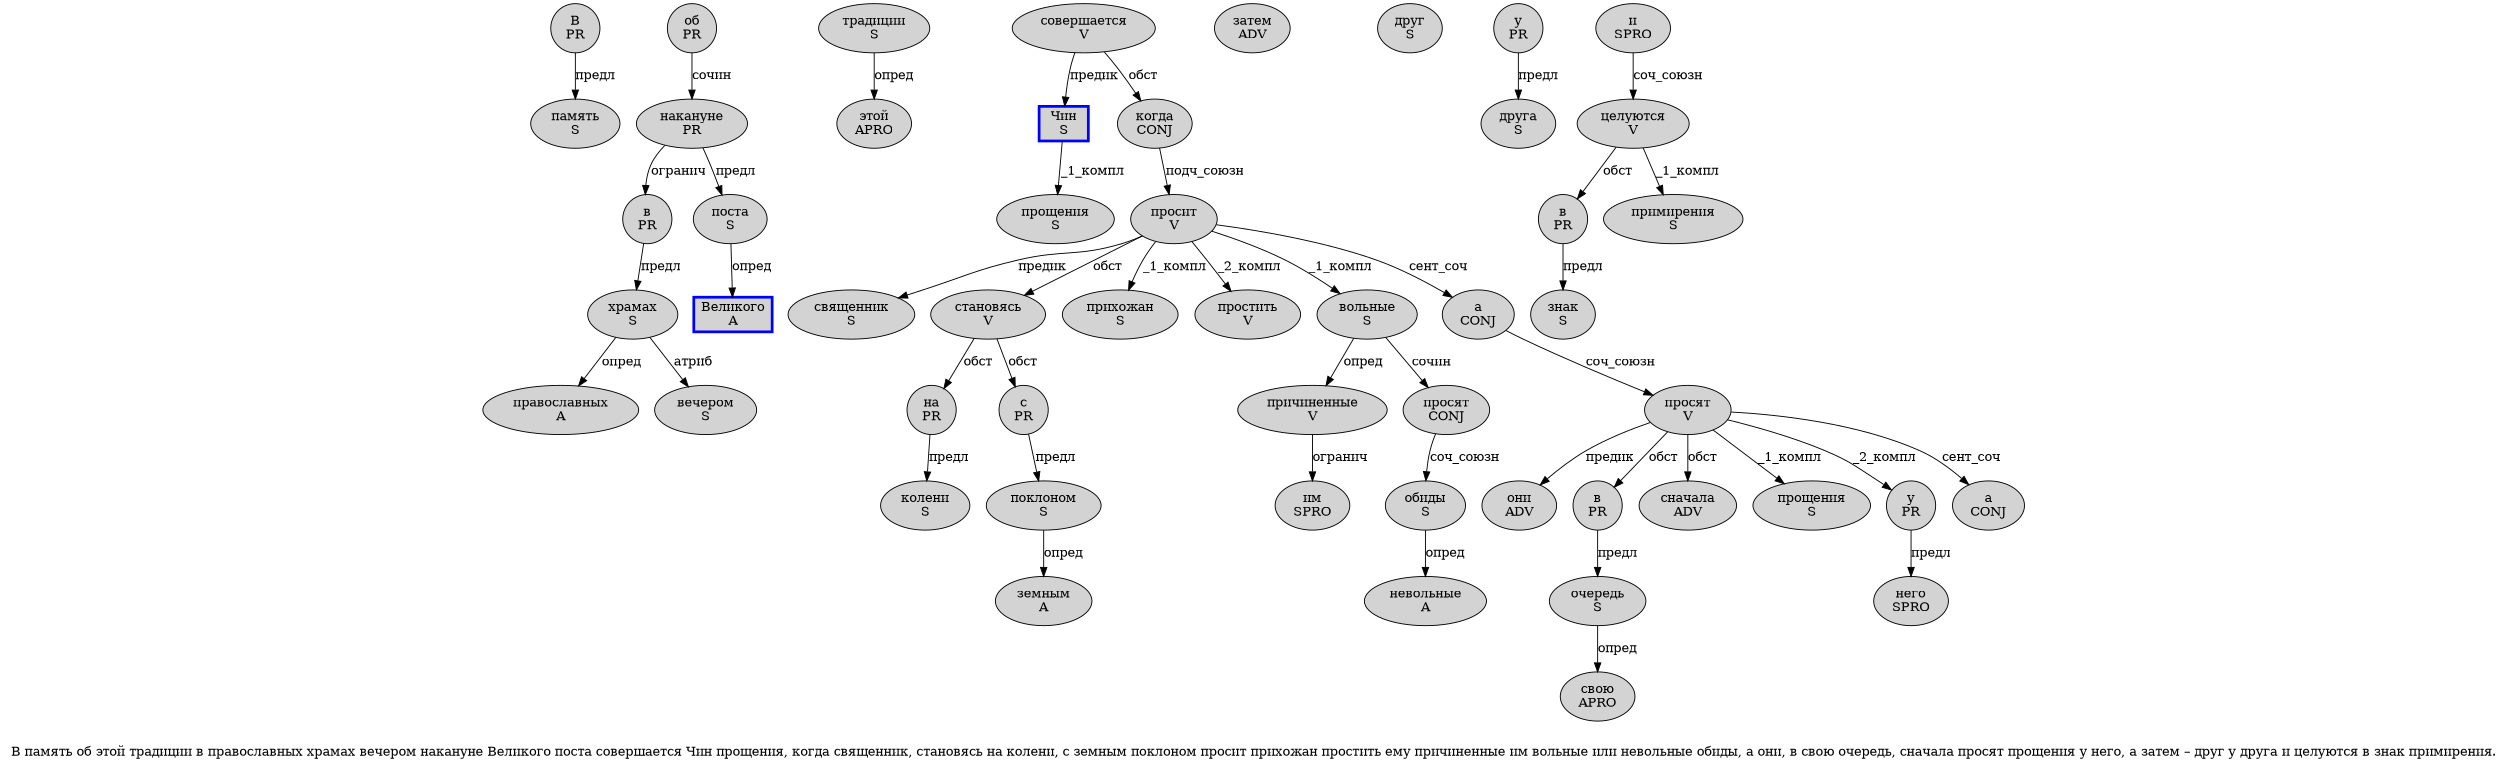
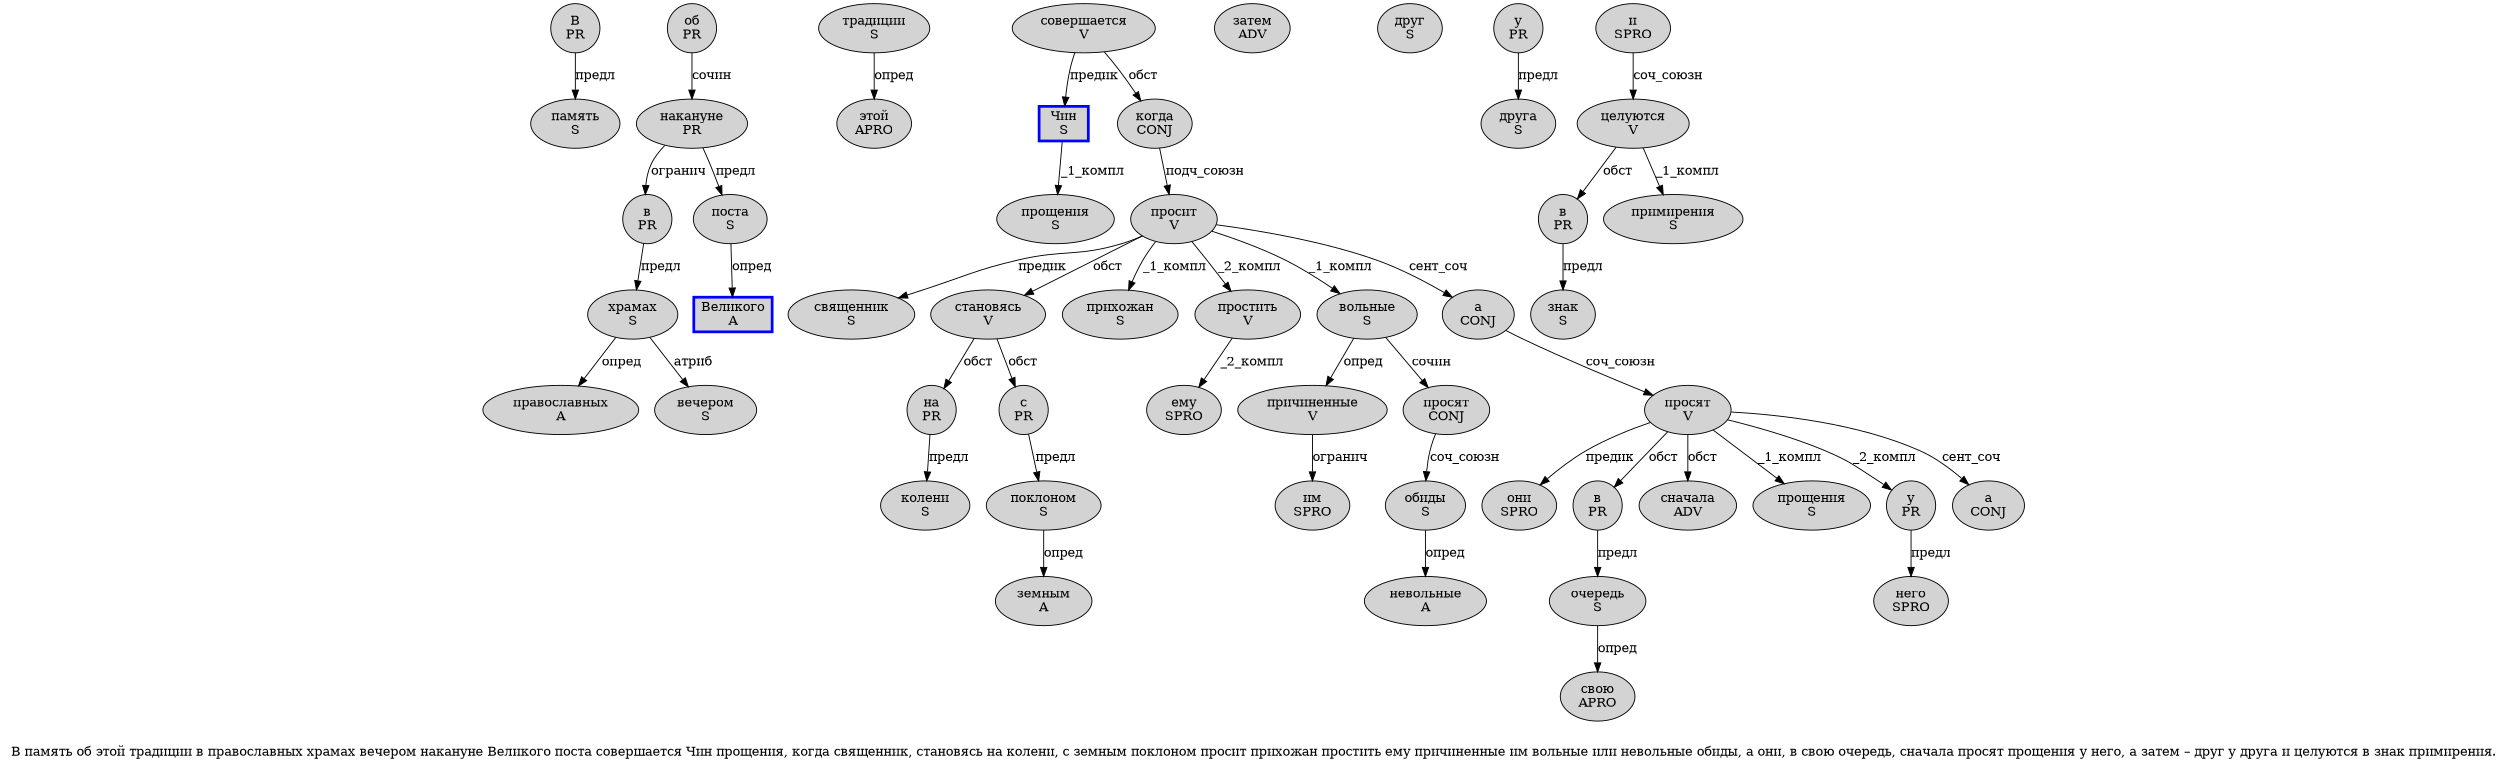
node "ему SPRO": added
node "они ADV": label "они ADV" -> "они SPRO"
